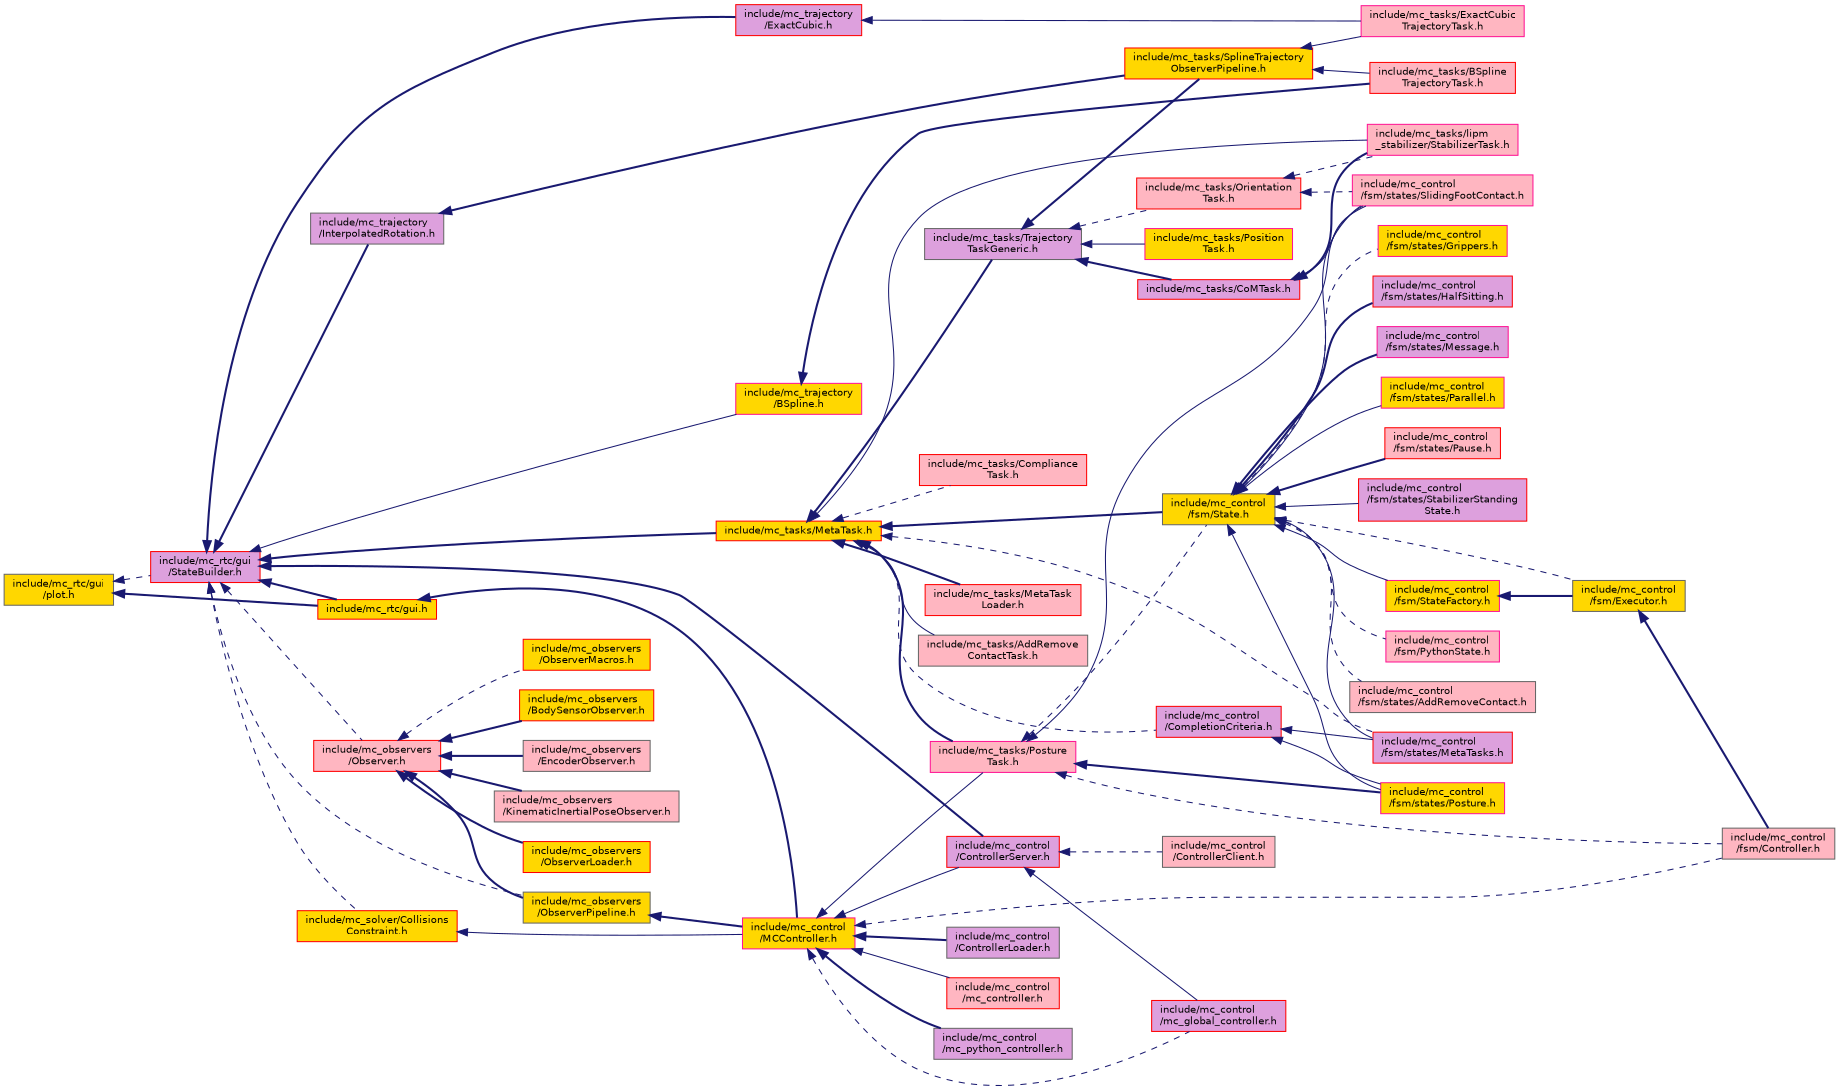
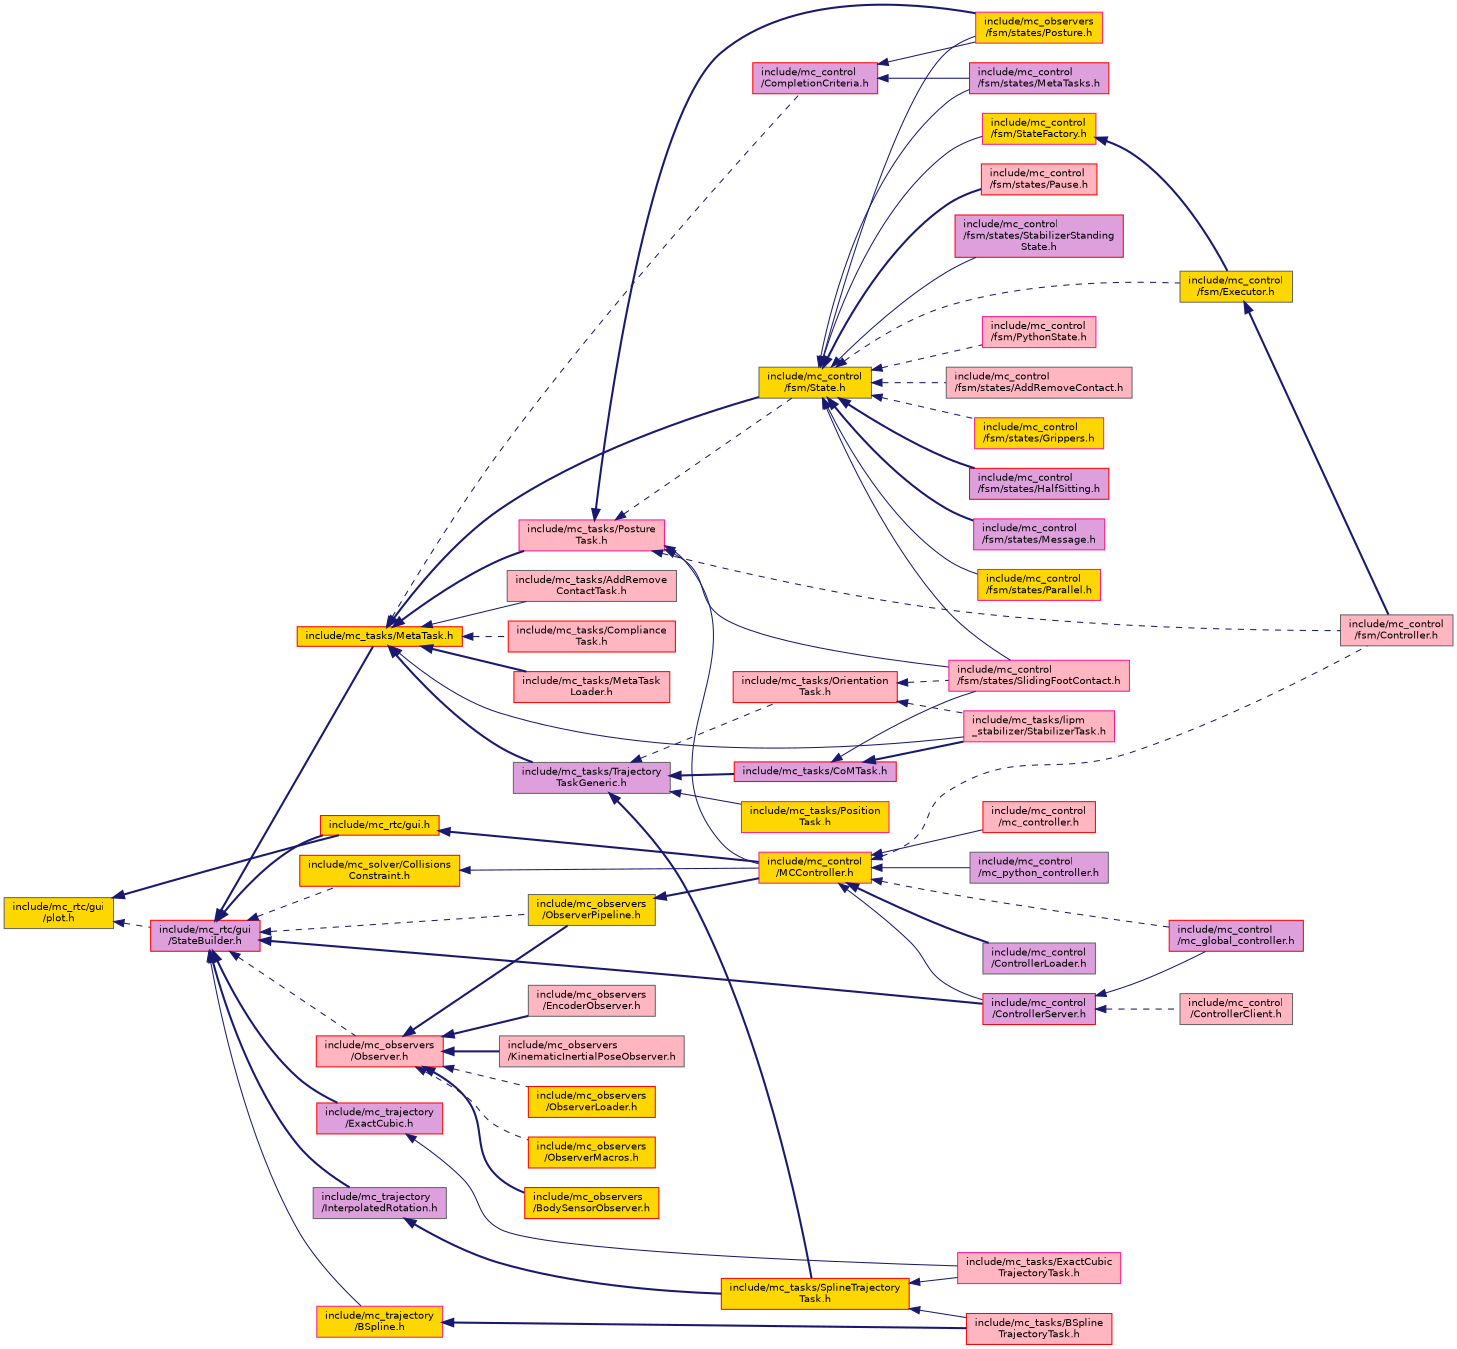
node "include/mc_tasks/SplineTrajectory ObserverPipeline.h": label "include/mc_tasks/SplineTrajectory ObserverPipeline.h" -> "include/mc_tasks/SplineTrajectory Task.h"
edge "include/mc_control /fsm/states/MetaTasks.h" -> "include/mc_tasks/MetaTask.h": removed
node "include/mc_control /fsm/states/Posture.h": label "include/mc_control /fsm/states/Posture.h" -> "include/mc_observers /fsm/states/Posture.h"
edge "include/mc_observers /ObserverLoader.h" -> "include/mc_observers /Observer.h": style bold -> dashed
edge "include/mc_tasks/Posture Task.h" -> "include/mc_control /MCController.h": reversed
edge "include/mc_control /mc_python_controller.h" -> "include/mc_control /MCController.h": style bold -> solid
